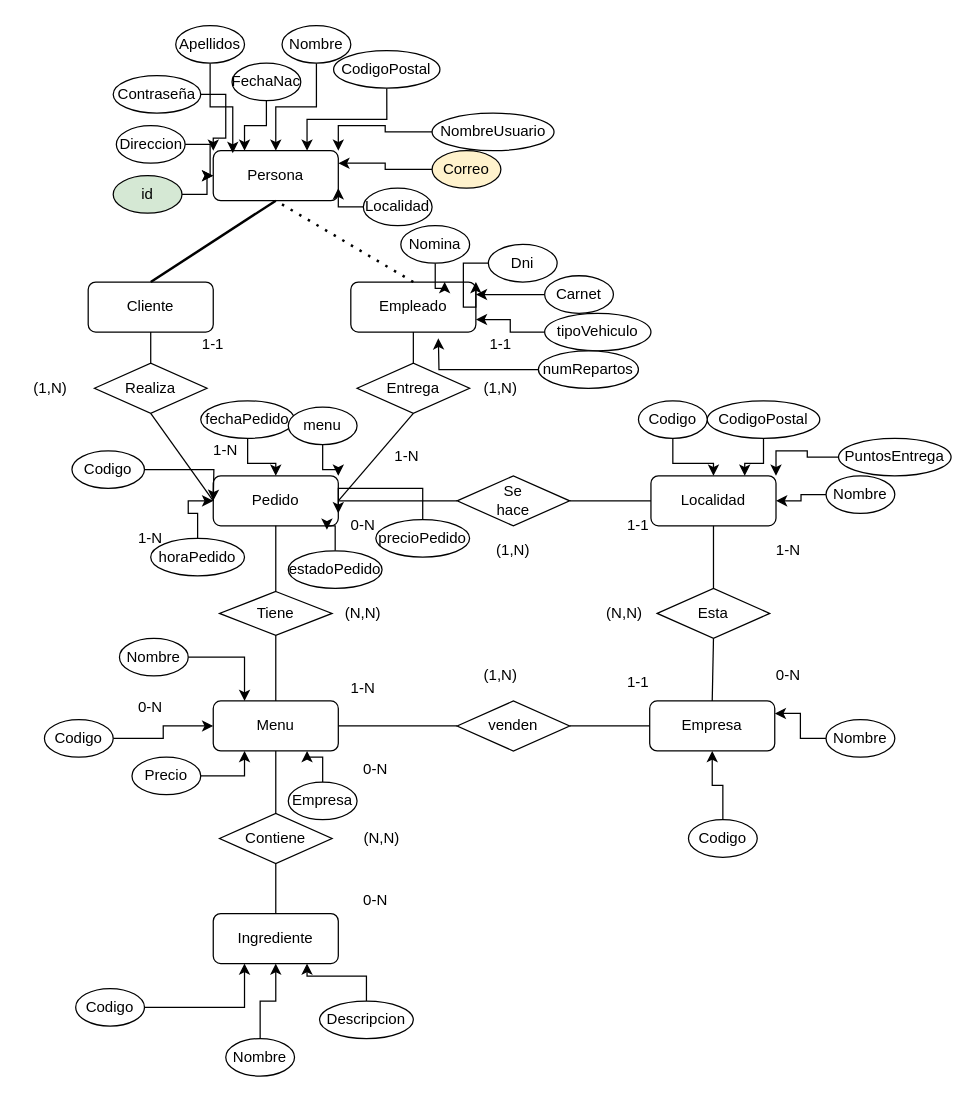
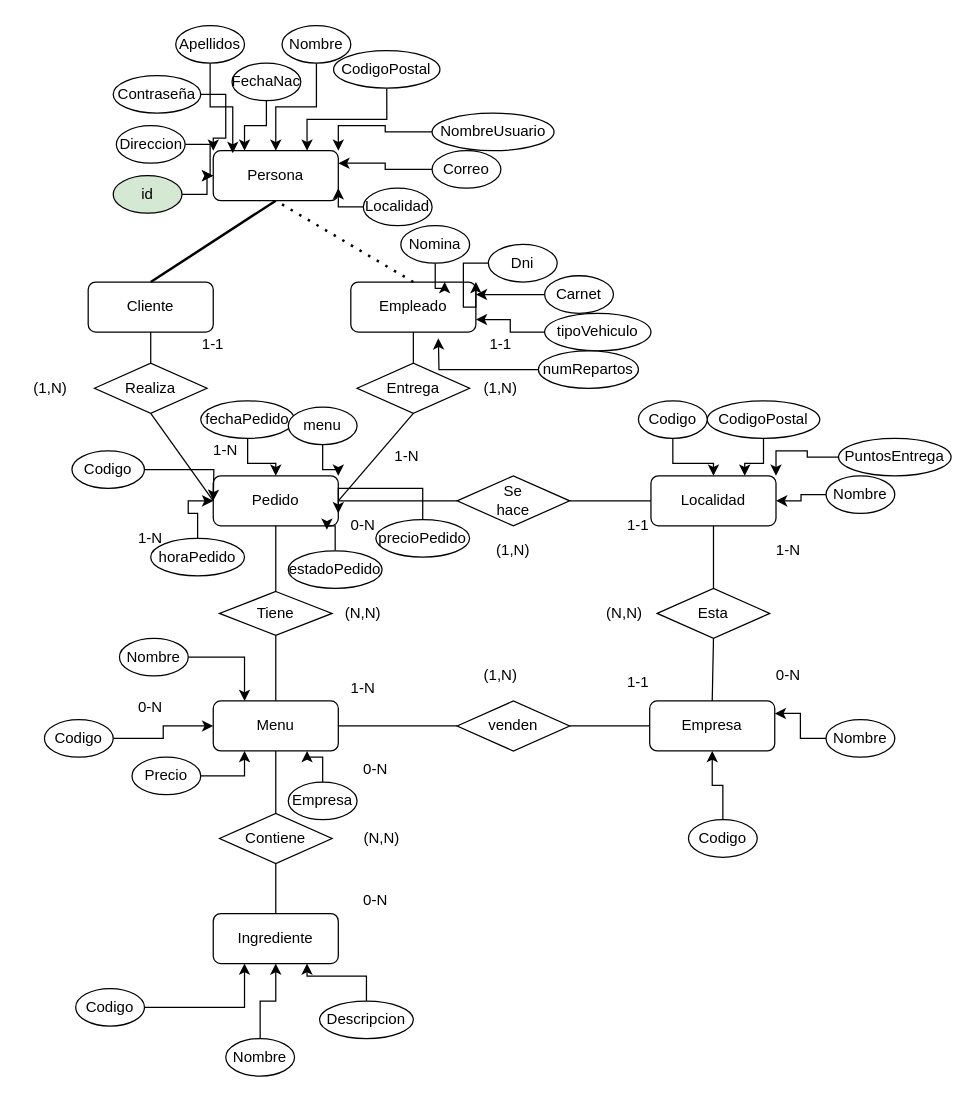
node "Correo": fillcolor #fff2cc -> #ffffff
